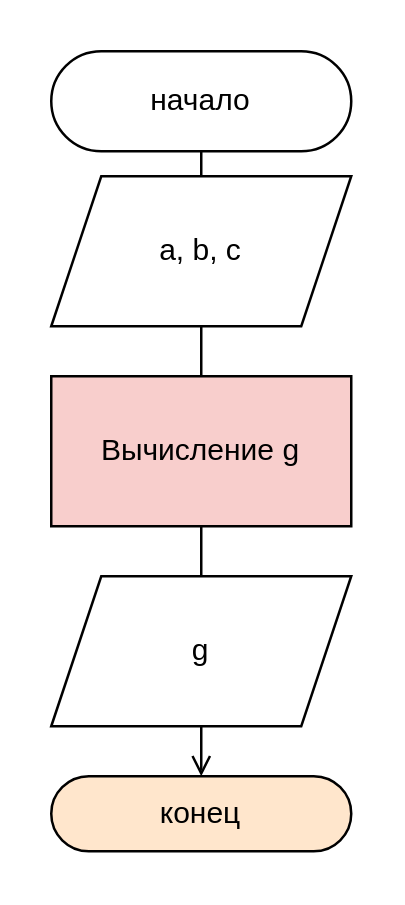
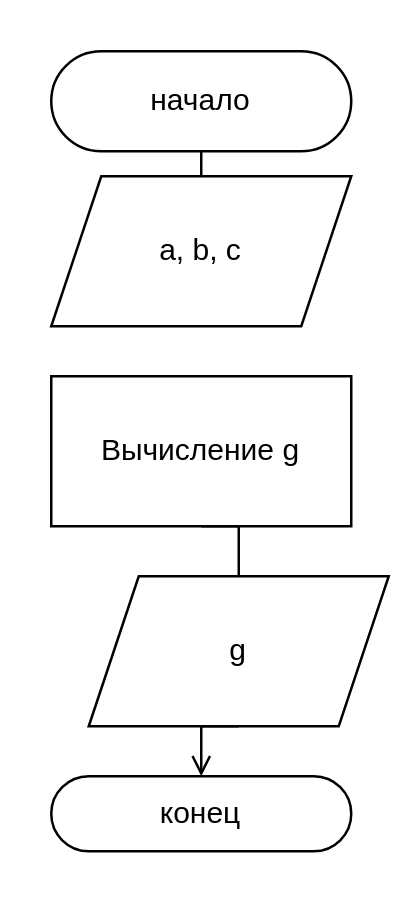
edge "a, b, c" -- "Вычисление g": removed
node "Вычисление g": fillcolor #f8cecc -> #ffffff
node "g": moved (201, 651) -> (239, 651)
node "конец": fillcolor #ffe6cc -> #ffffff
